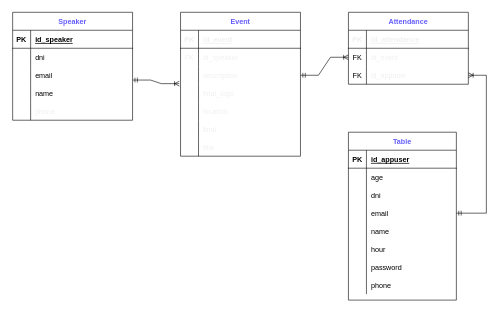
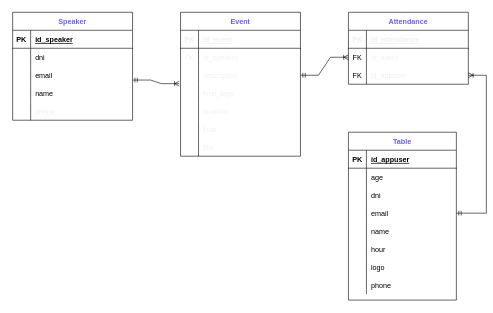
node "password": label "password" -> "logo"
